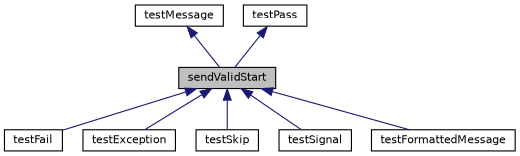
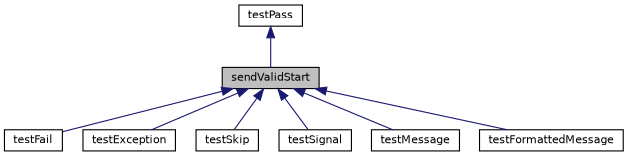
edge "sendValidStart" -> "testMessage": reversed
